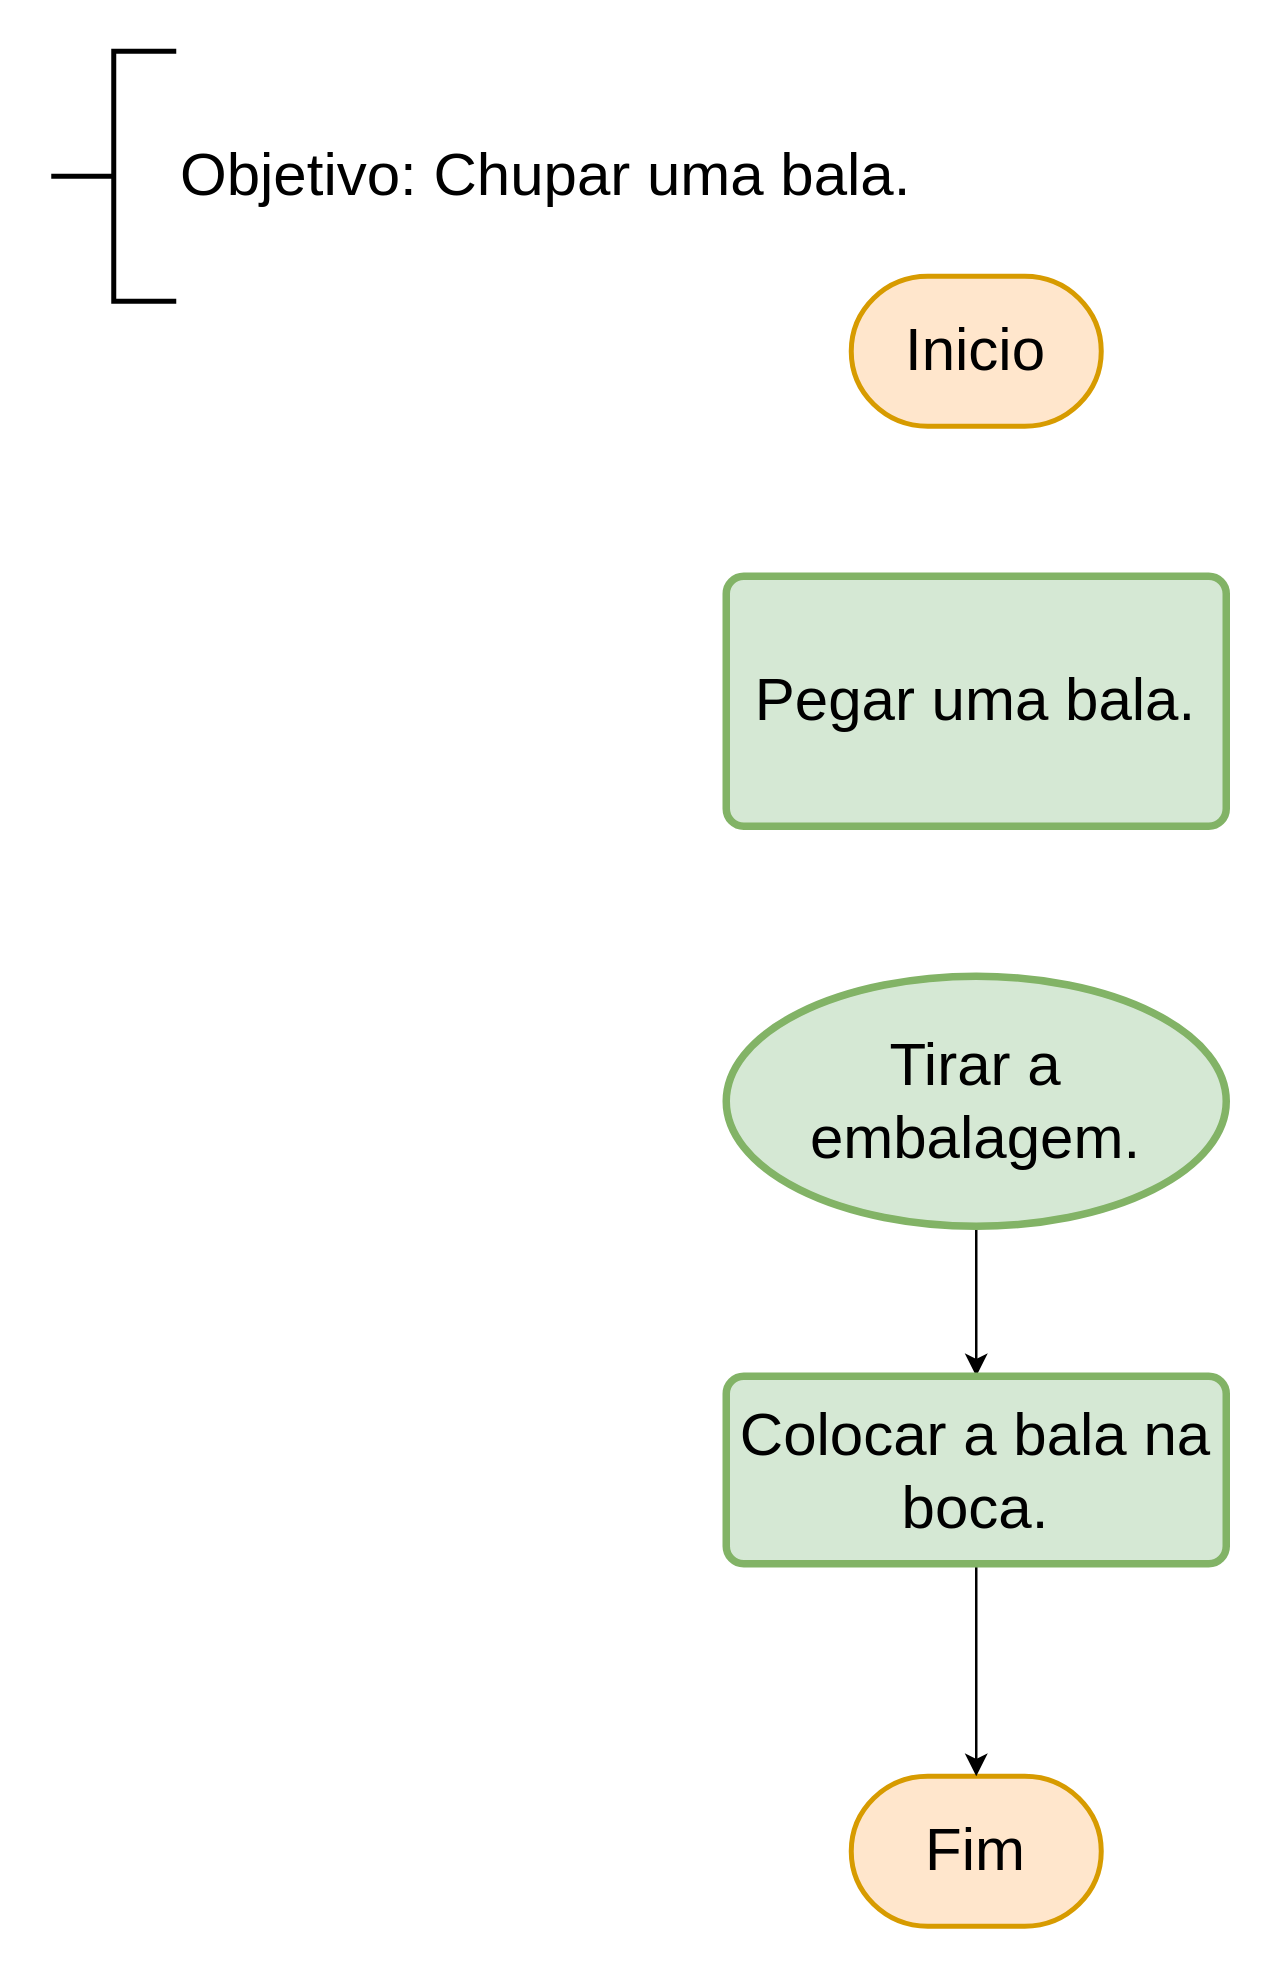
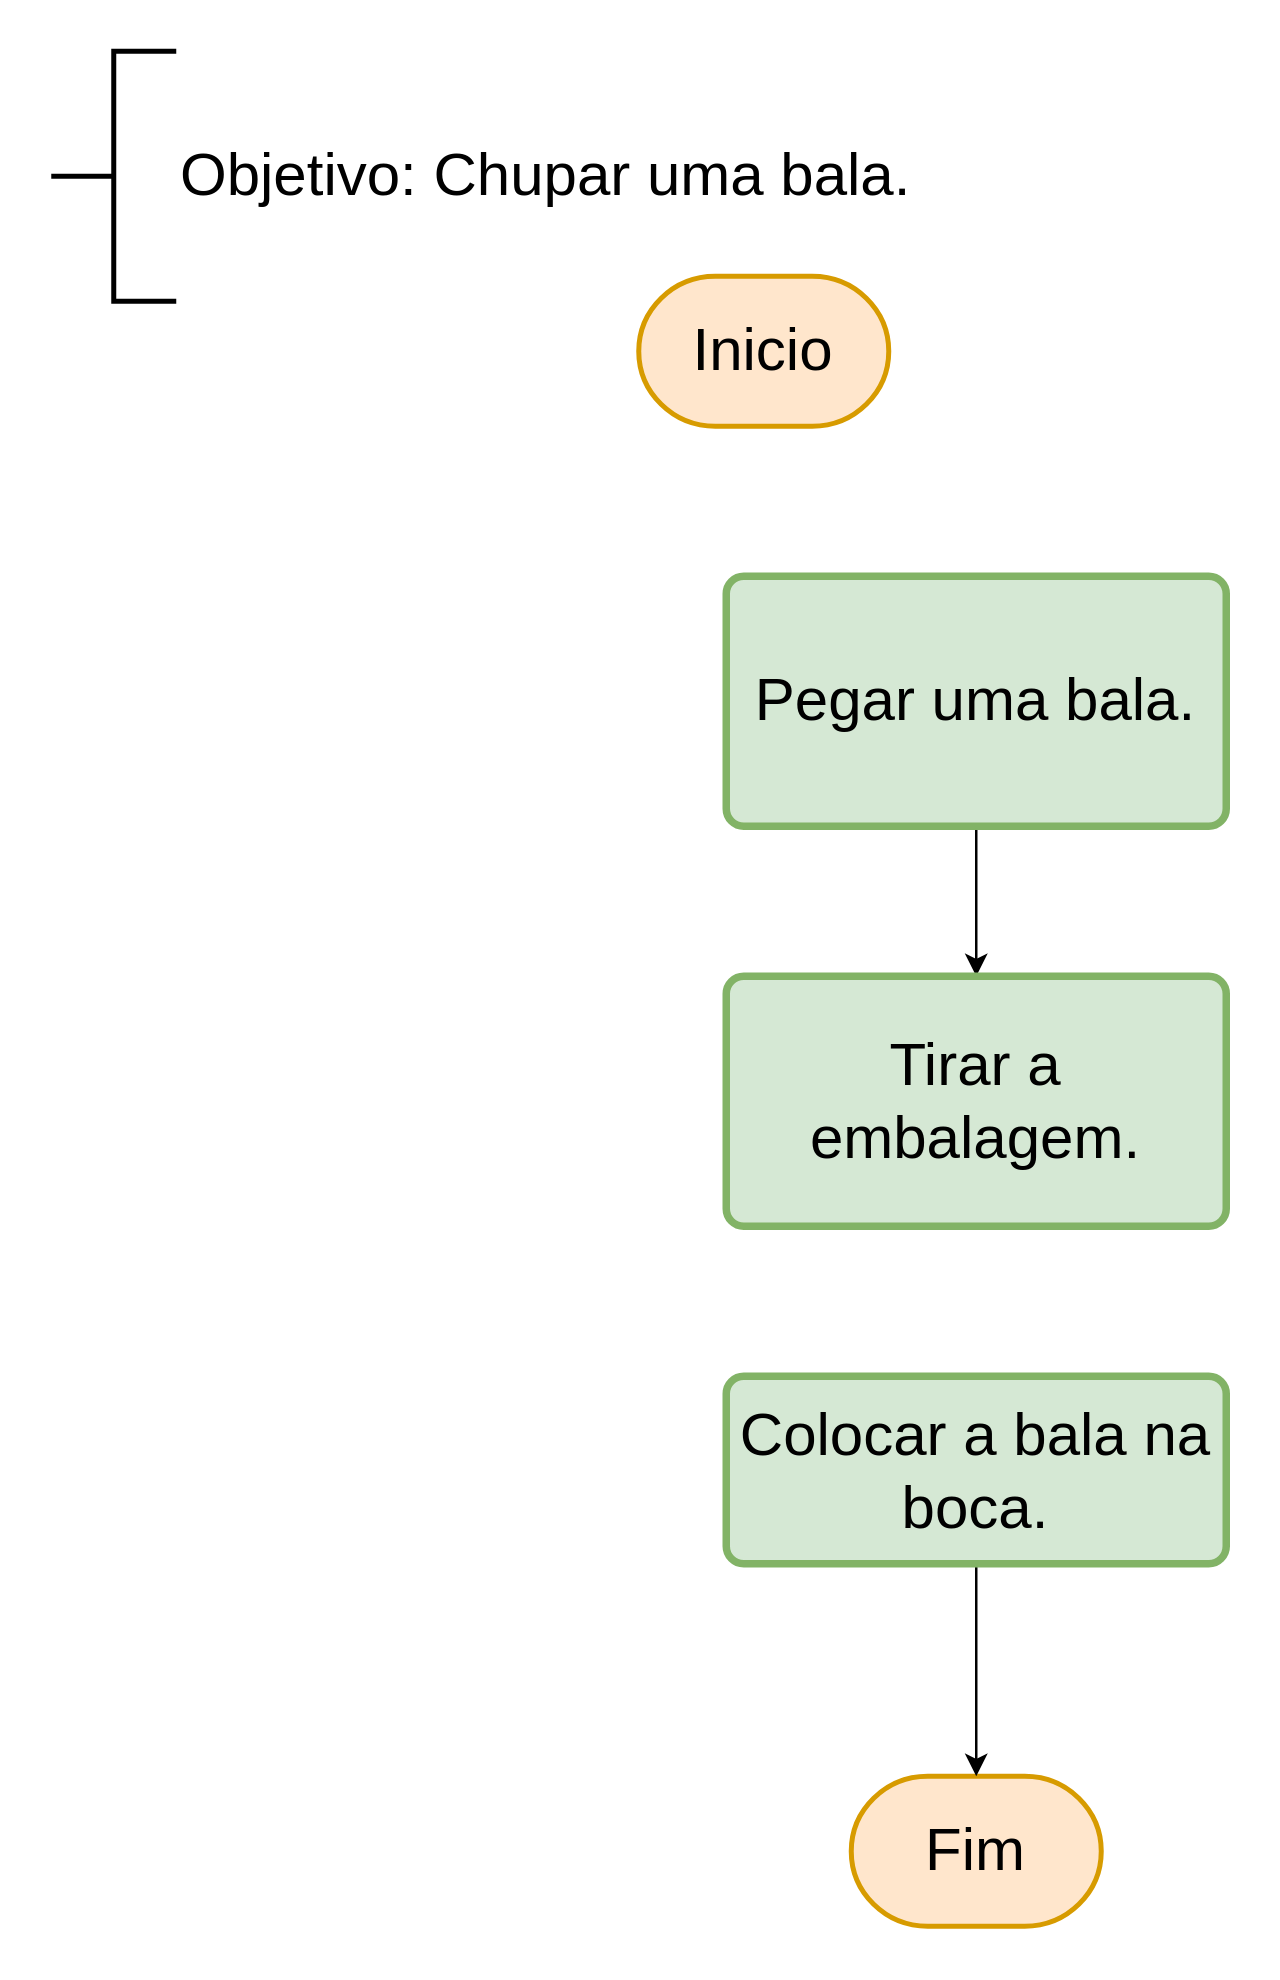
node "Inicio": moved (976, 351) -> (764, 351)
edge "Pegar uma bala." -> "Tirar a embalagem.": added
node "Tirar a embalagem.": shape ellipse -> rounded rectangle
edge "Tirar a embalagem." -> "Colocar a bala na boca.": removed
